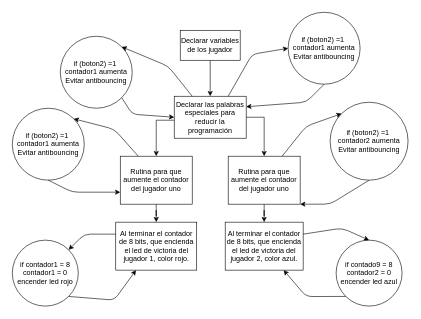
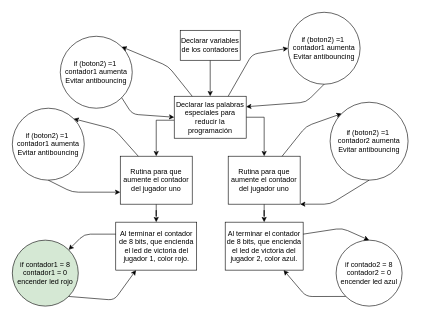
node "Declarar variables de los jugador": label "Declarar variables de los jugador" -> "Declarar variables de los contadores"
node "if contador1 = 8 contador1 = 0 encender led rojo": fillcolor #ffffff -> #d5e8d4
node "if contado9 = 8 contador2 = 0 encender led azul": label "if contado9 = 8 contador2 = 0 encender led azul" -> "if contado2 = 8 contador2 = 0 encender led azul"
